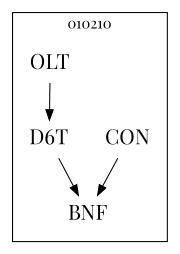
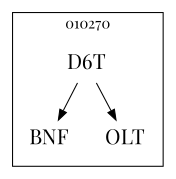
cluster "010210": label "010210" -> "010270"
edge "OLT" -> "D6T": reversed
node "CON": removed
